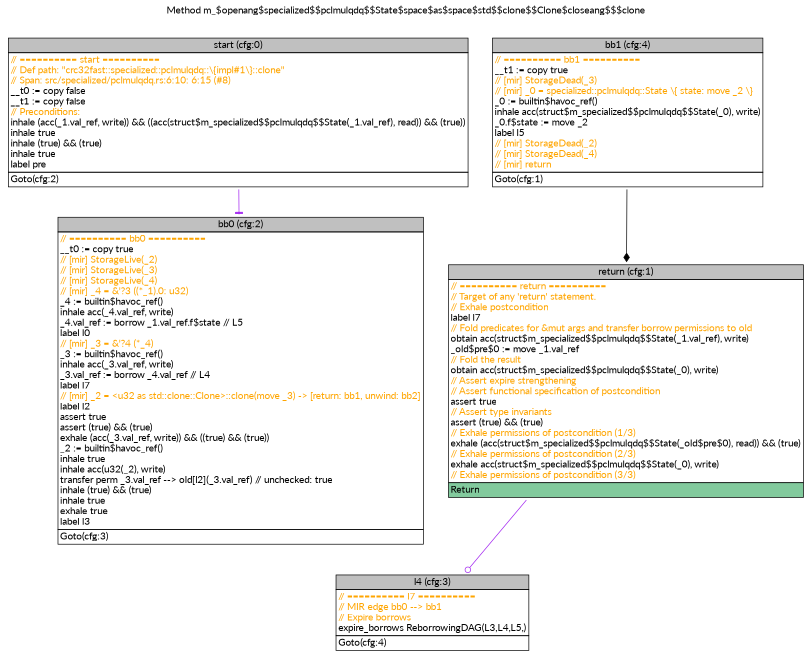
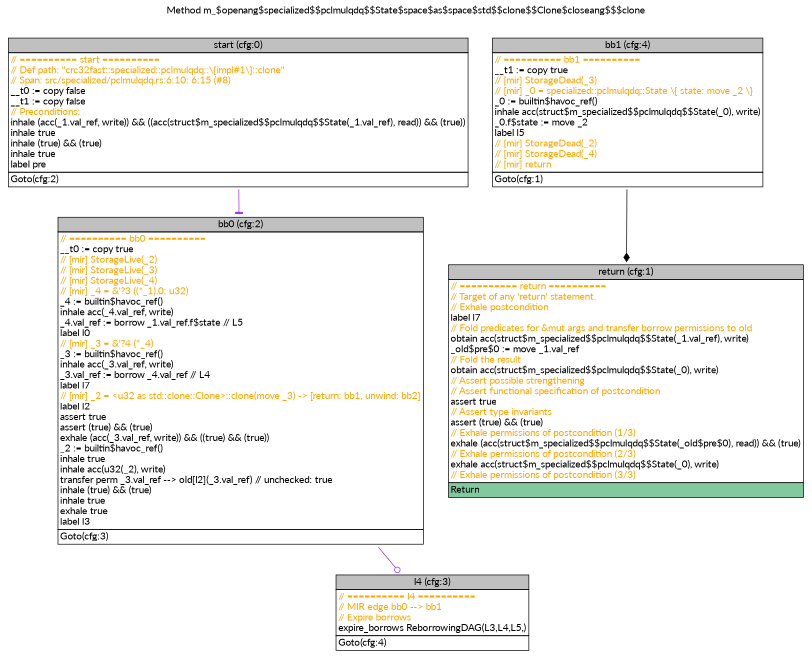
node "return (cfg:1)": text "// Assert expire strengthening" -> "// Assert possible strengthening"
edge "return (cfg:1)" -> "l4 (cfg:3)": now "bb0 (cfg:2)" -> "l4 (cfg:3)"
node "l4 (cfg:3)": text "// ========== l7 ==========" -> "// ========== l4 =========="
